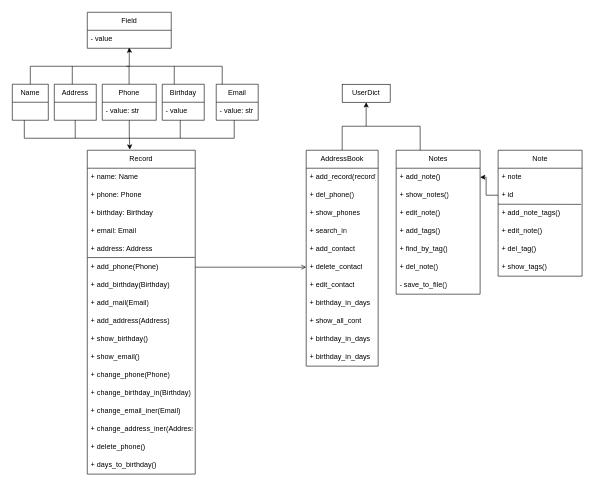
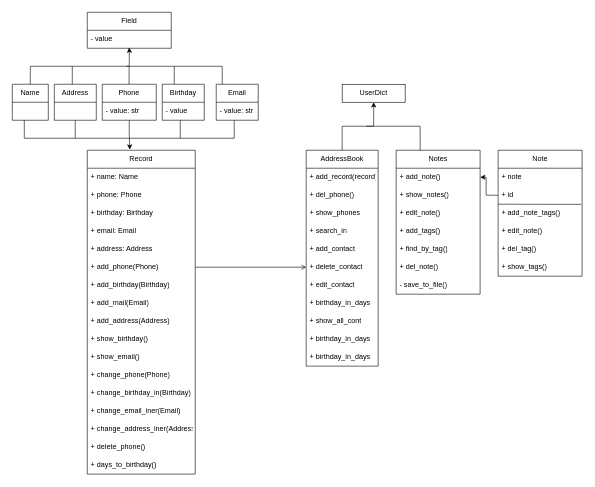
node "UserDict": size 48x18 -> 63x18
edge "+ address: Address" -- "+ add_phone(Phone)": removed
